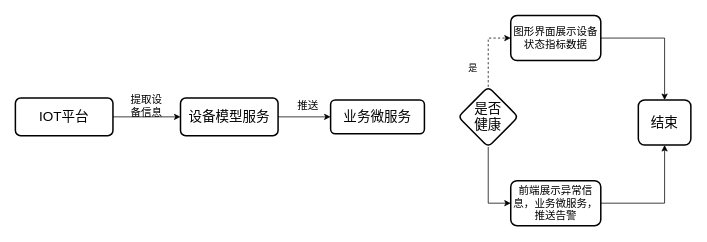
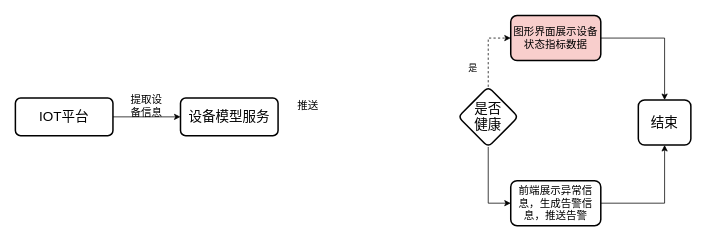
node "图形界面展示设备状态指标数据": fillcolor #ffffff -> #f8cecc
edge "设备模型服务" -> "业务微服务": removed
node "业务微服务": removed
node "前端展示异常信息，业务微服务，推送告警": label "前端展示异常信息，业务微服务，推送告警" -> "前端展示异常信息，生成告警信息，推送告警"
